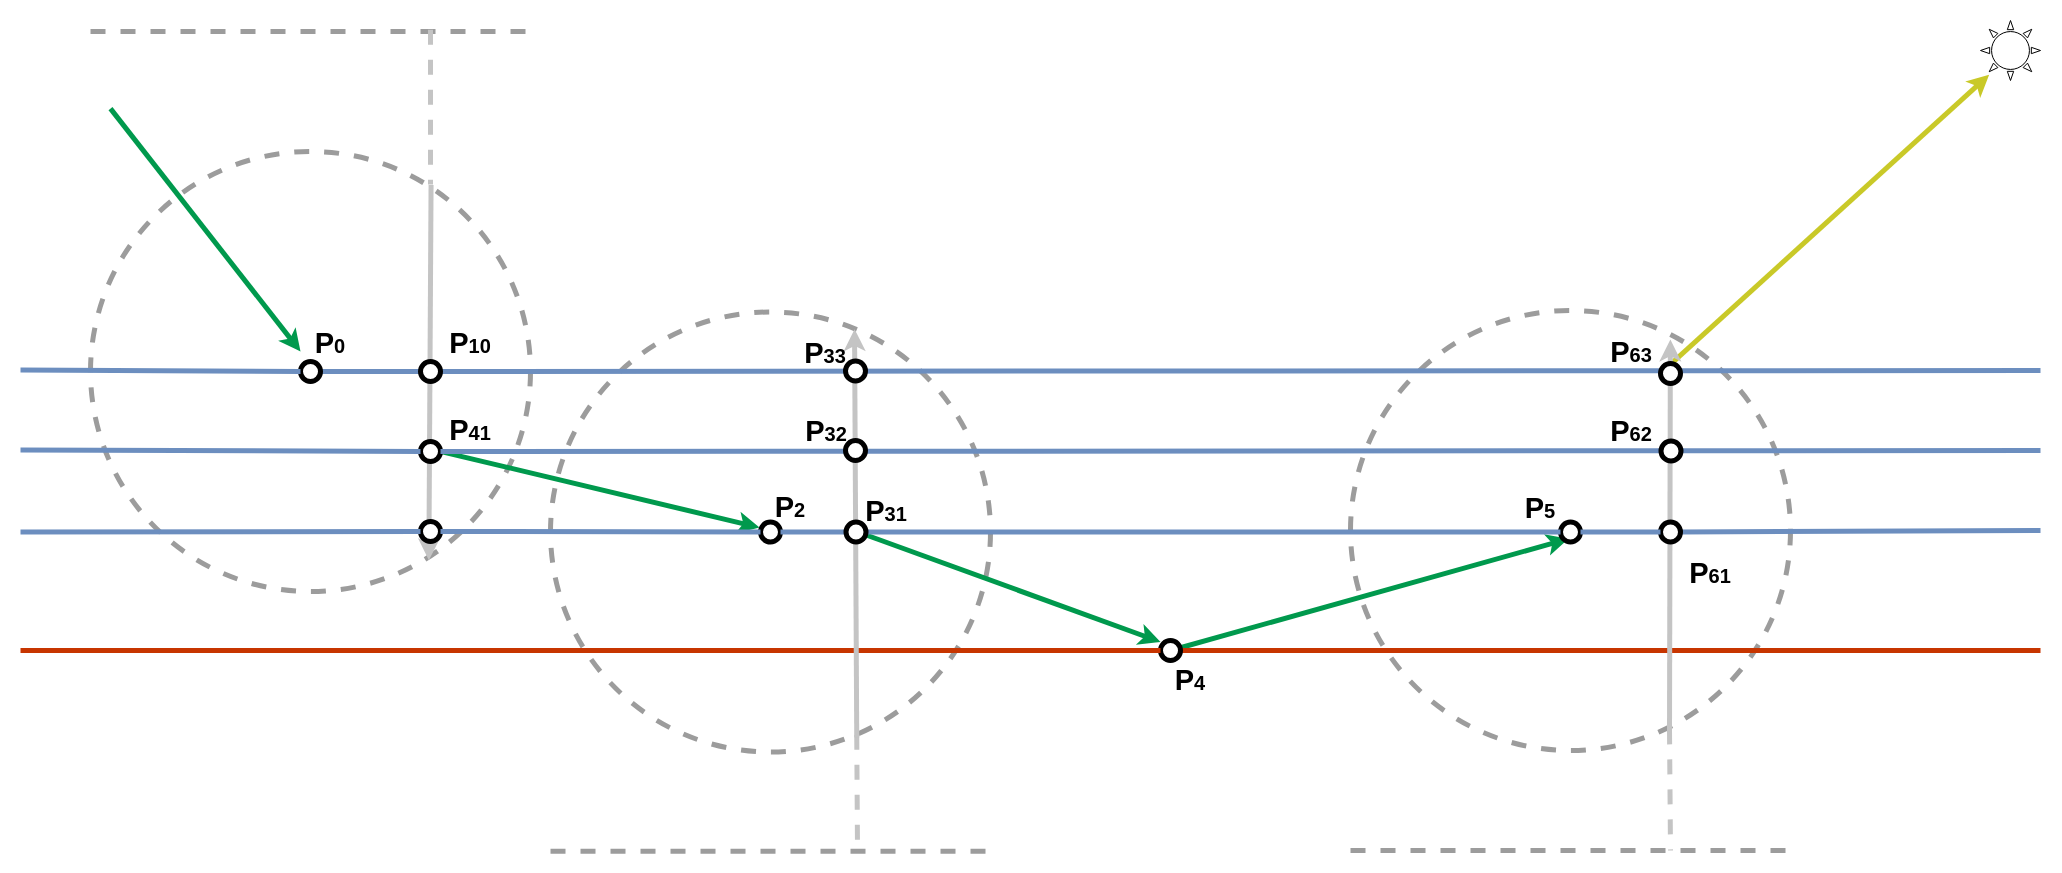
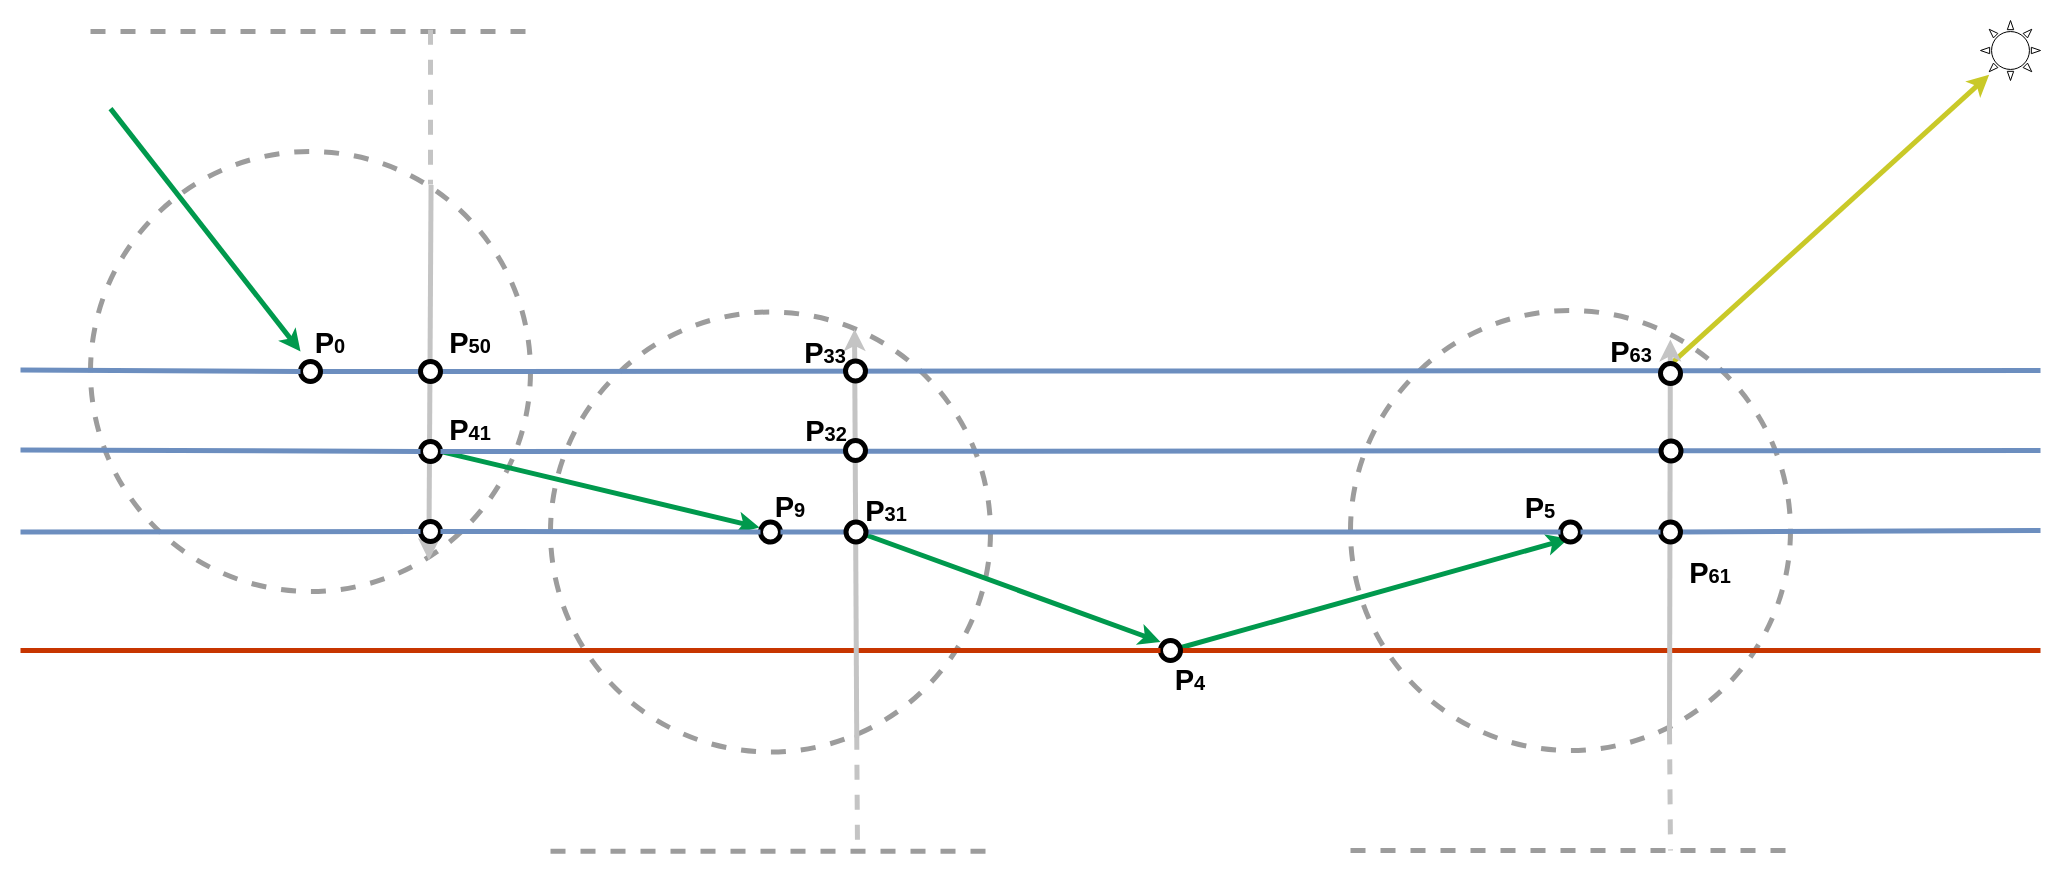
node "P10": label "P10" -> "P50"
node "P62": removed
node "P2": label "P2" -> "P9"
